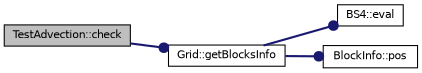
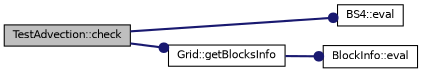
edge "Grid::getBlocksInfo" -> "BS4::eval": now "TestAdvection::check" -> "BS4::eval"
node "BlockInfo::pos": label "BlockInfo::pos" -> "BlockInfo::eval"
